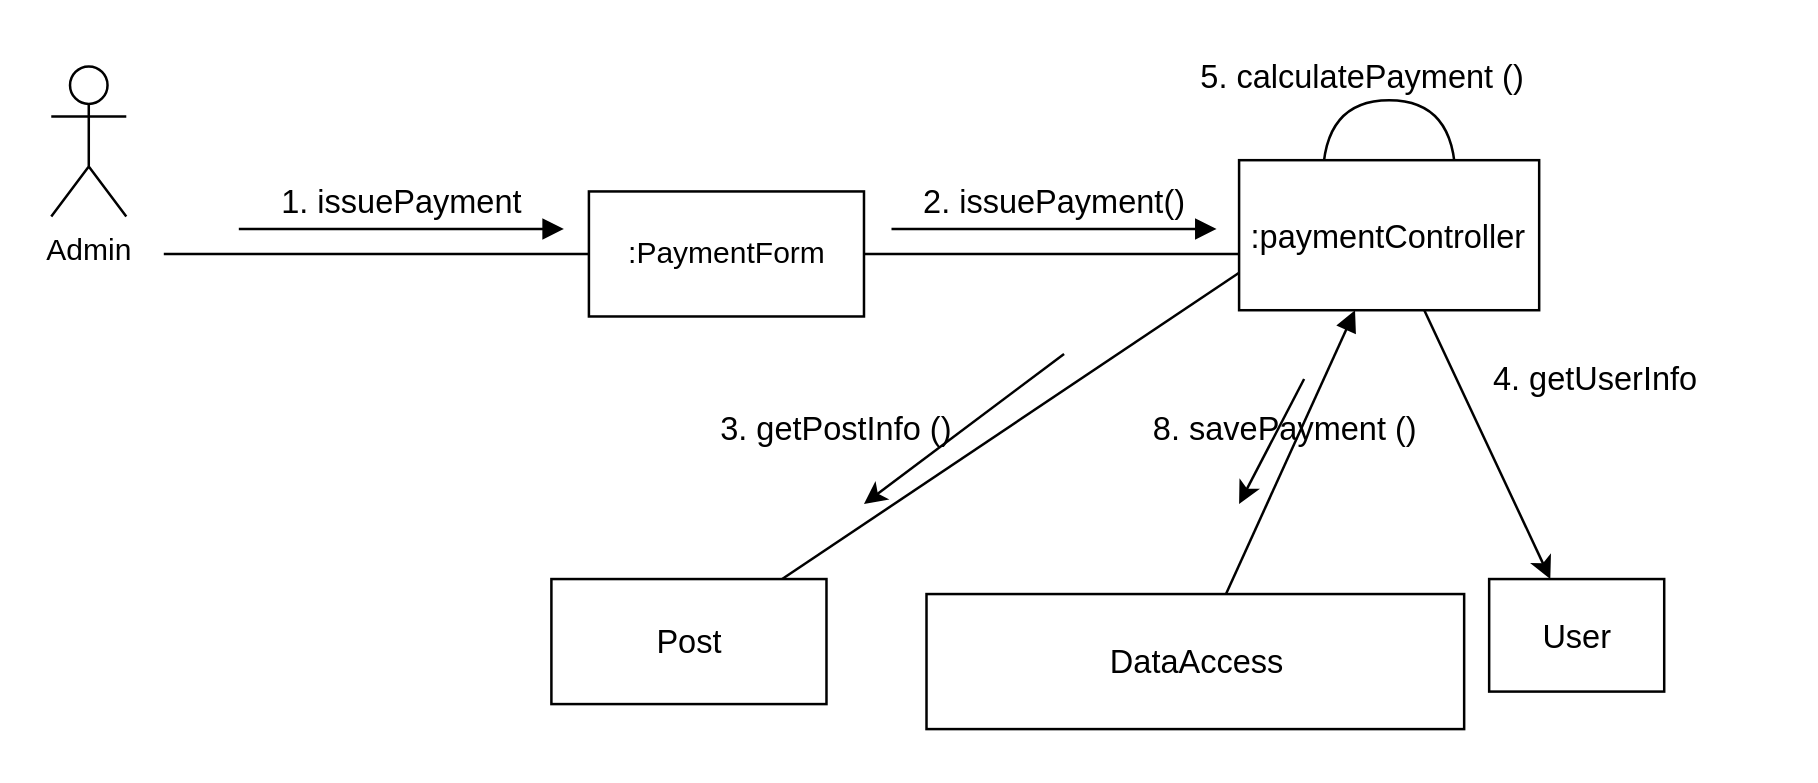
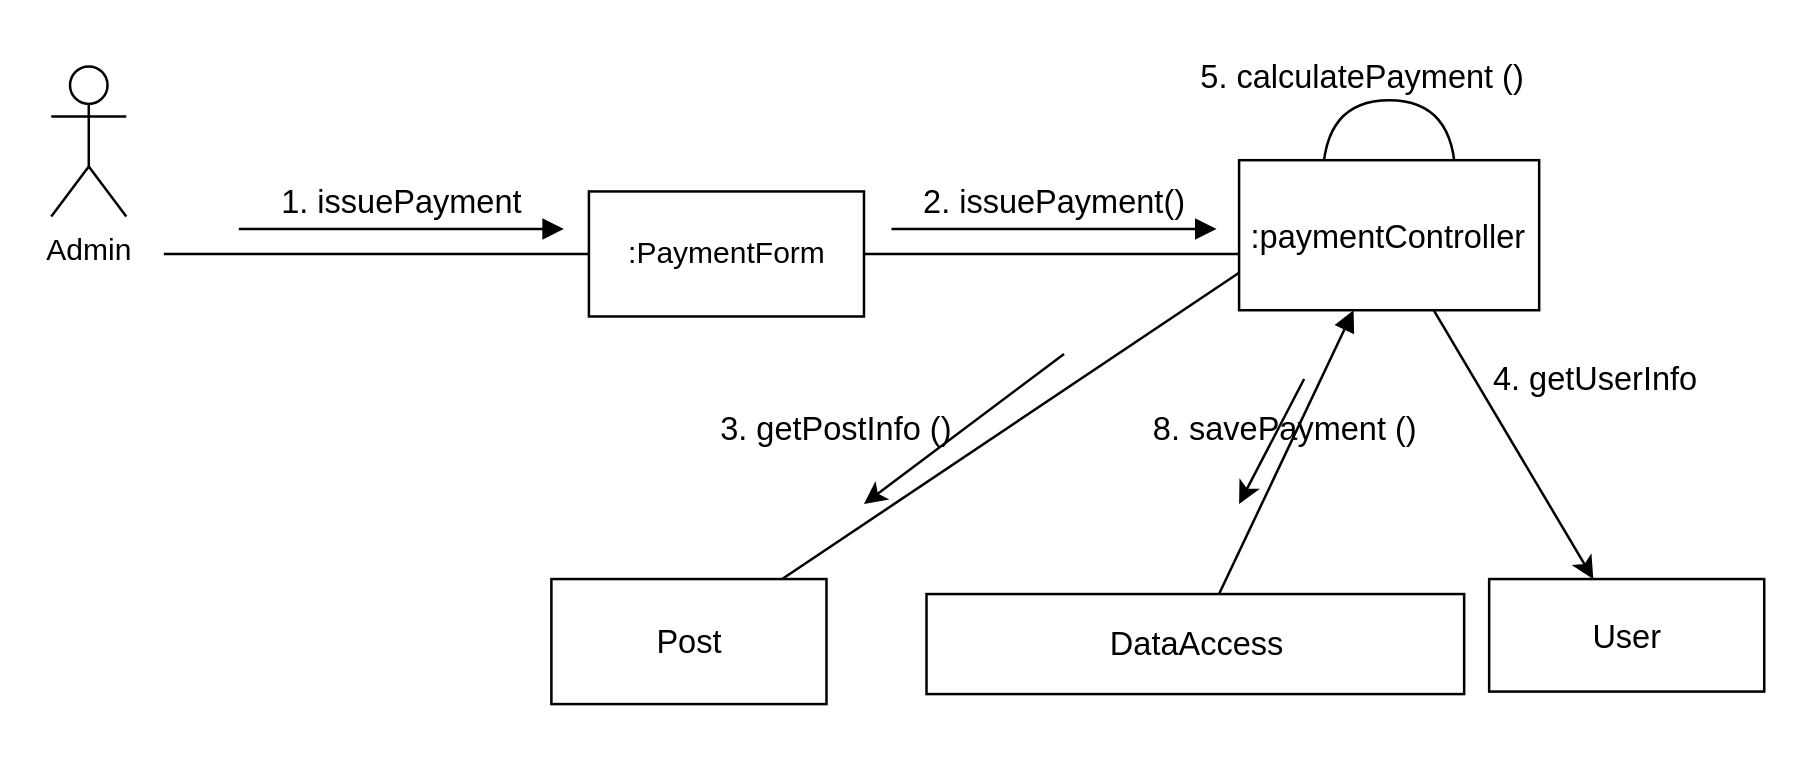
node "User": size 175x113 -> 275x113
node "DataAccess": size 538x135 -> 538x100
